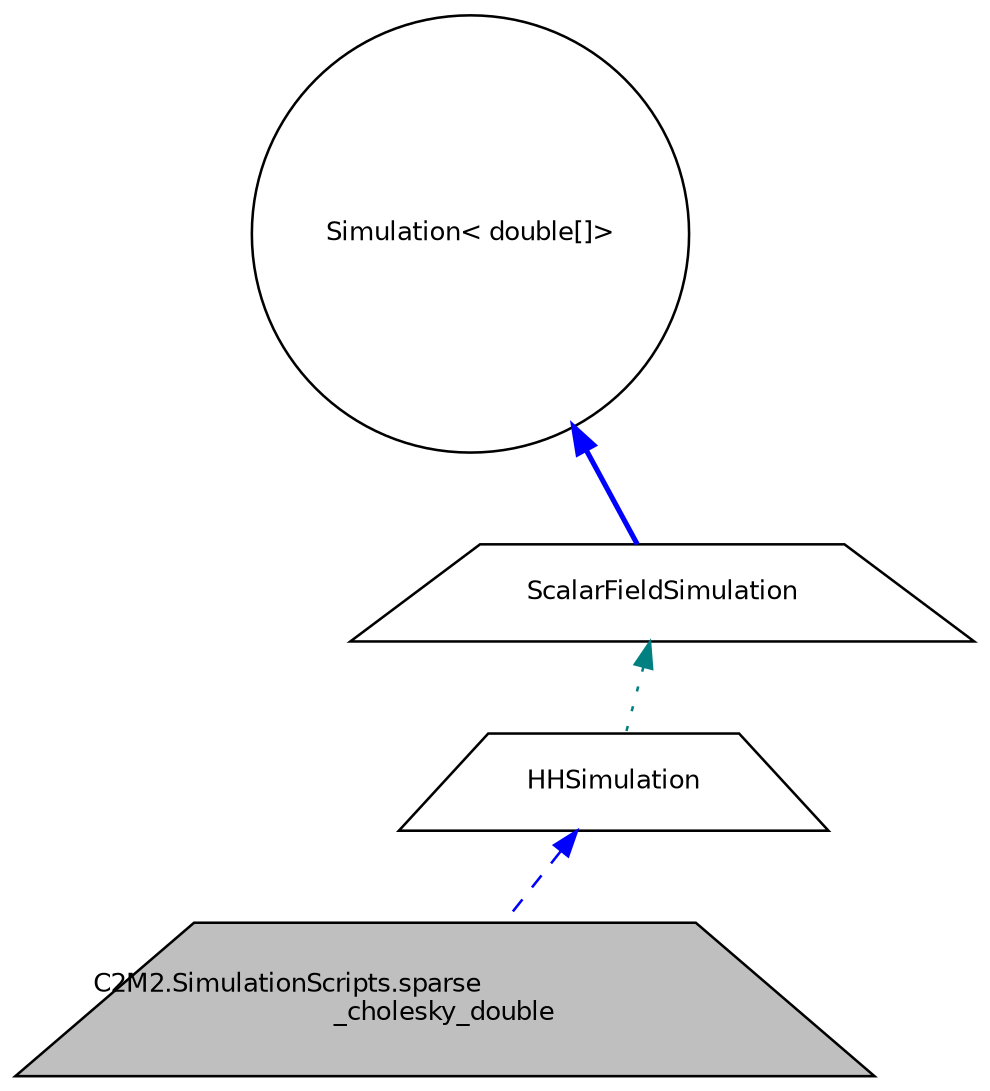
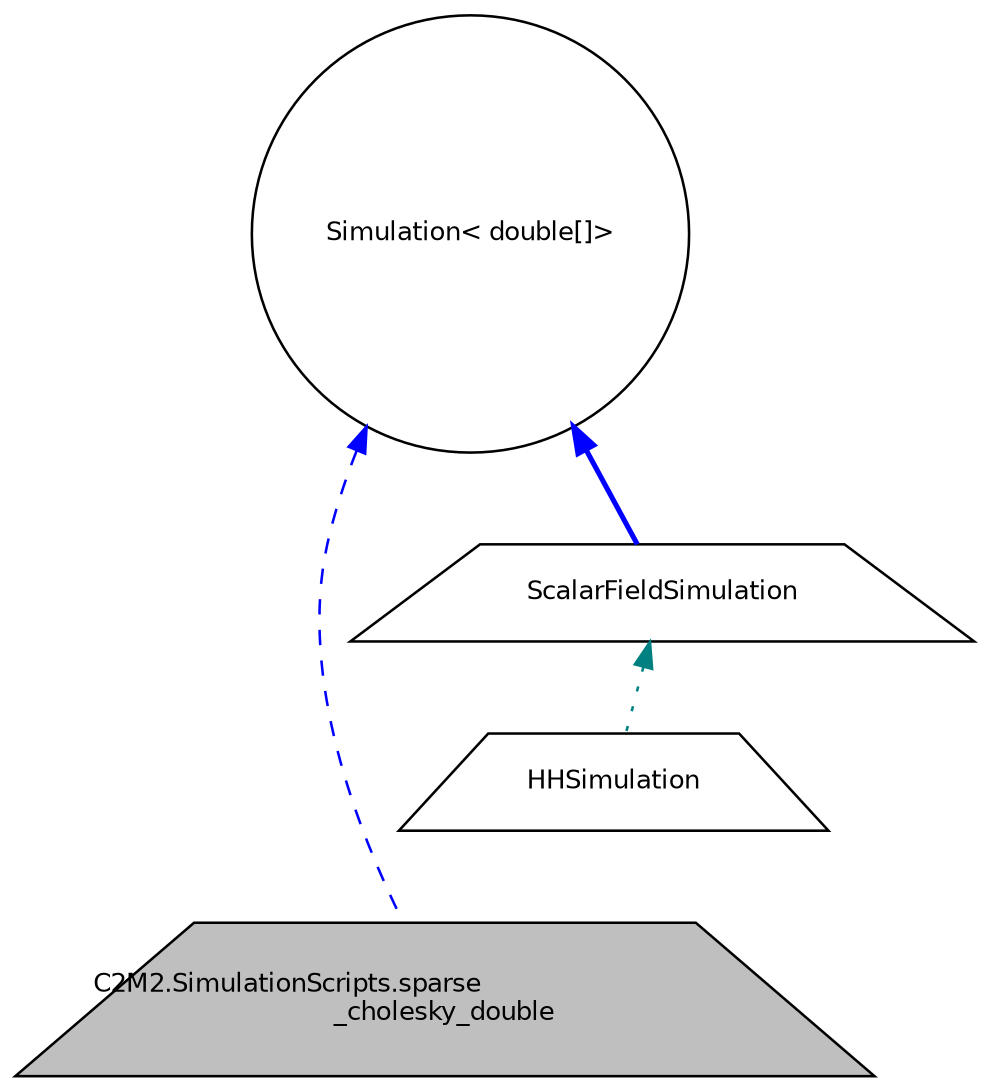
edge "C2M2.SimulationScripts.sparse _cholesky_double" -> "HHSimulation": now "C2M2.SimulationScripts.sparse _cholesky_double" -> "Simulation< double[]>"
